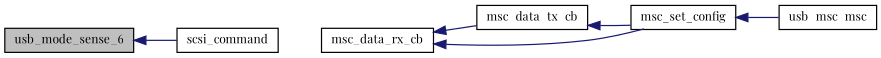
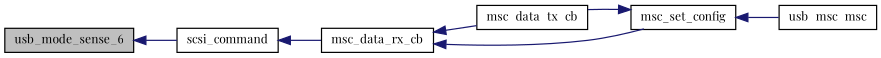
edge "msc_set_config" -> "msc_data_tx_cb": reversed
edge "msc_data_rx_cb" -> "scsi_command": added
